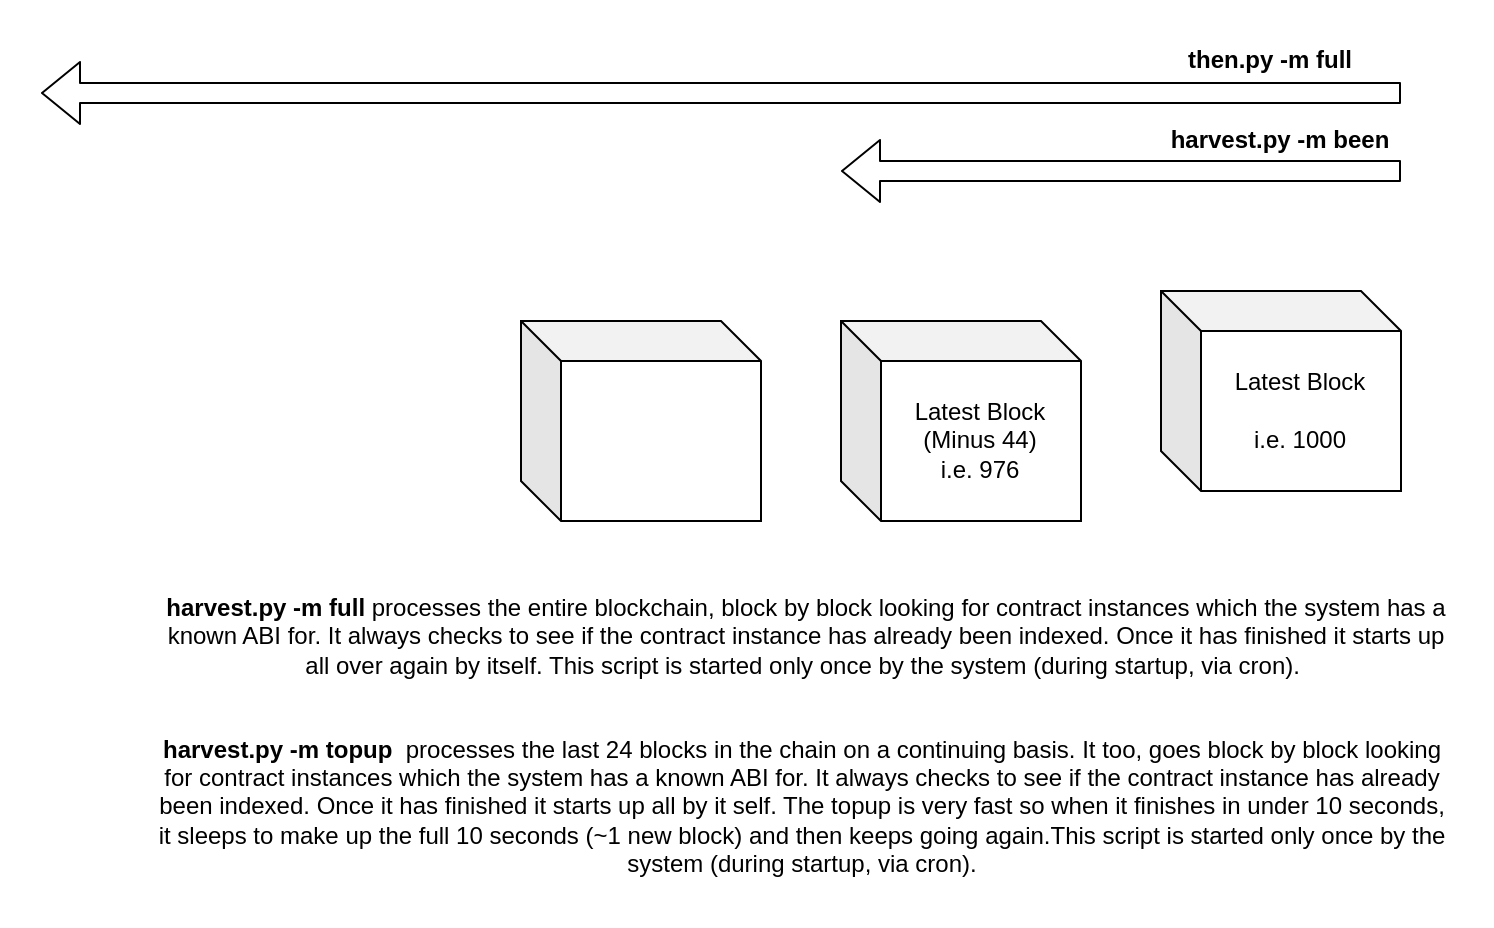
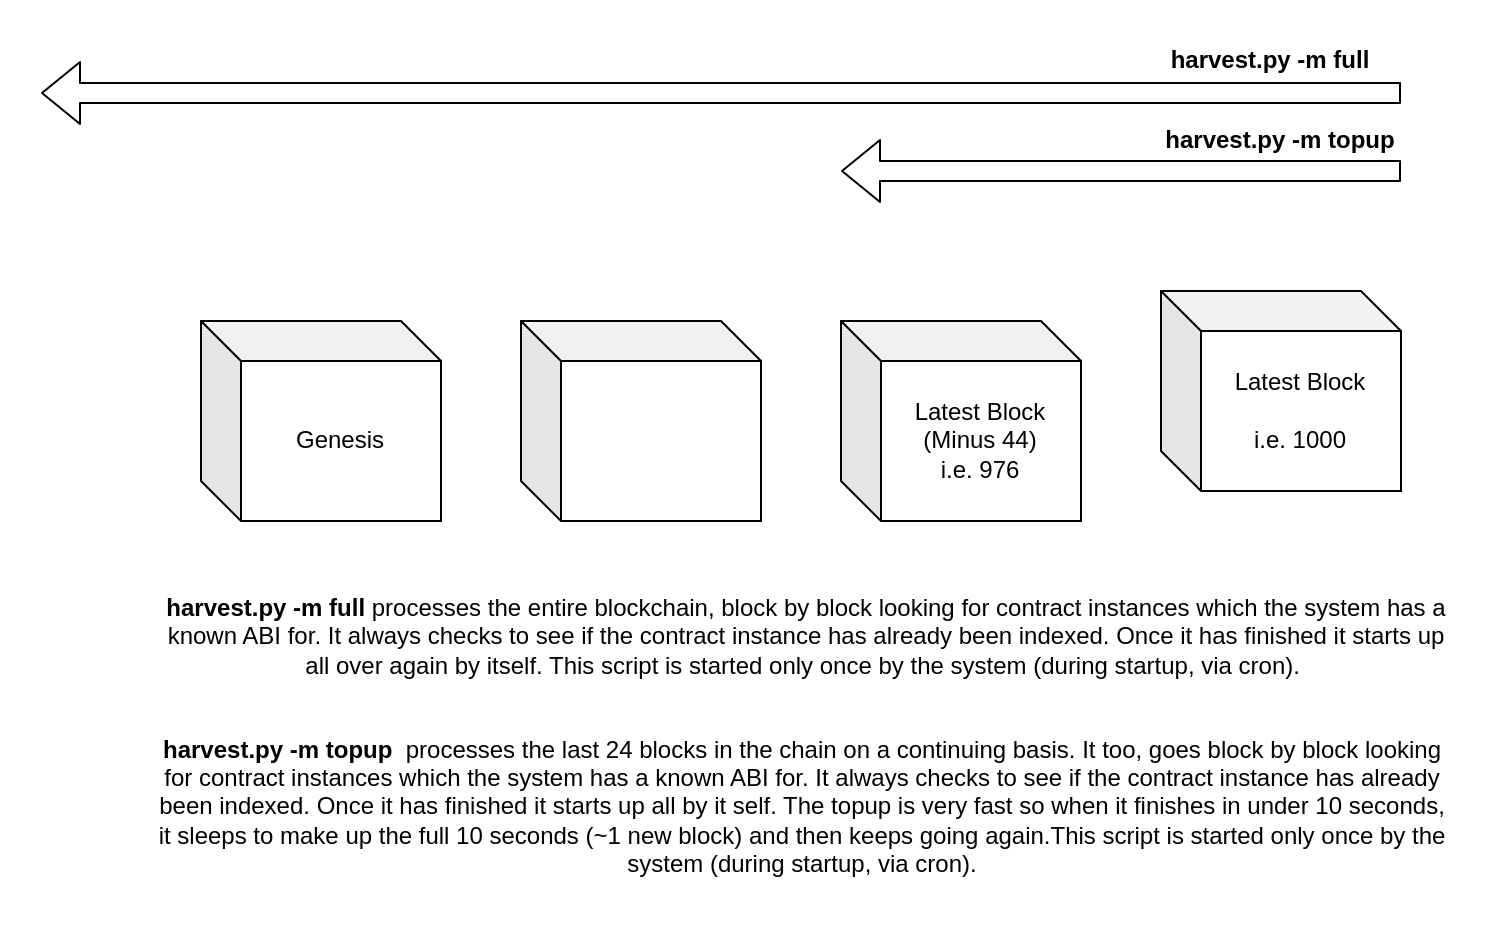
node "then.py -m full": label "then.py -m full" -> "harvest.py -m full"
node "harvest.py -m been": label "harvest.py -m been" -> "harvest.py -m topup"
node "Genesis": added
